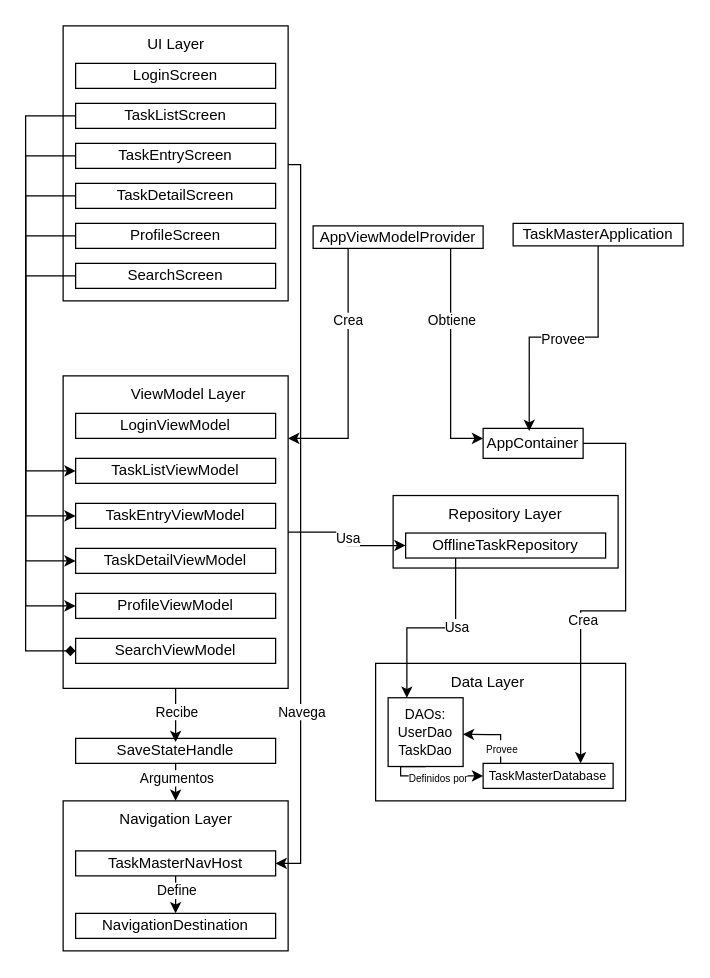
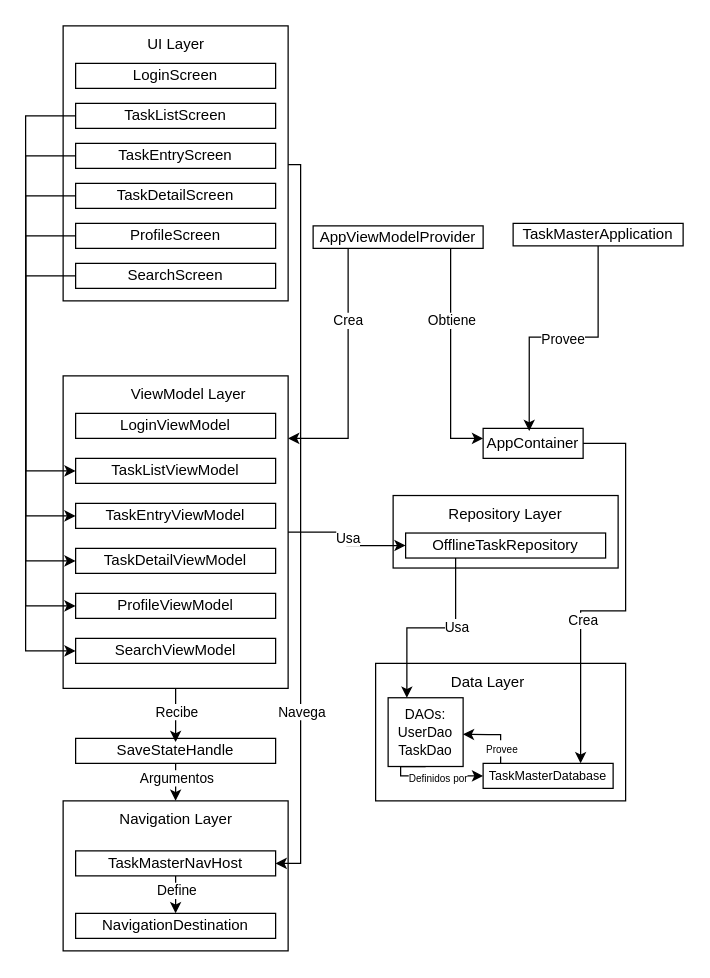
edge "SearchScreen" -> "SearchViewModel": arrowhead diamond -> classic
